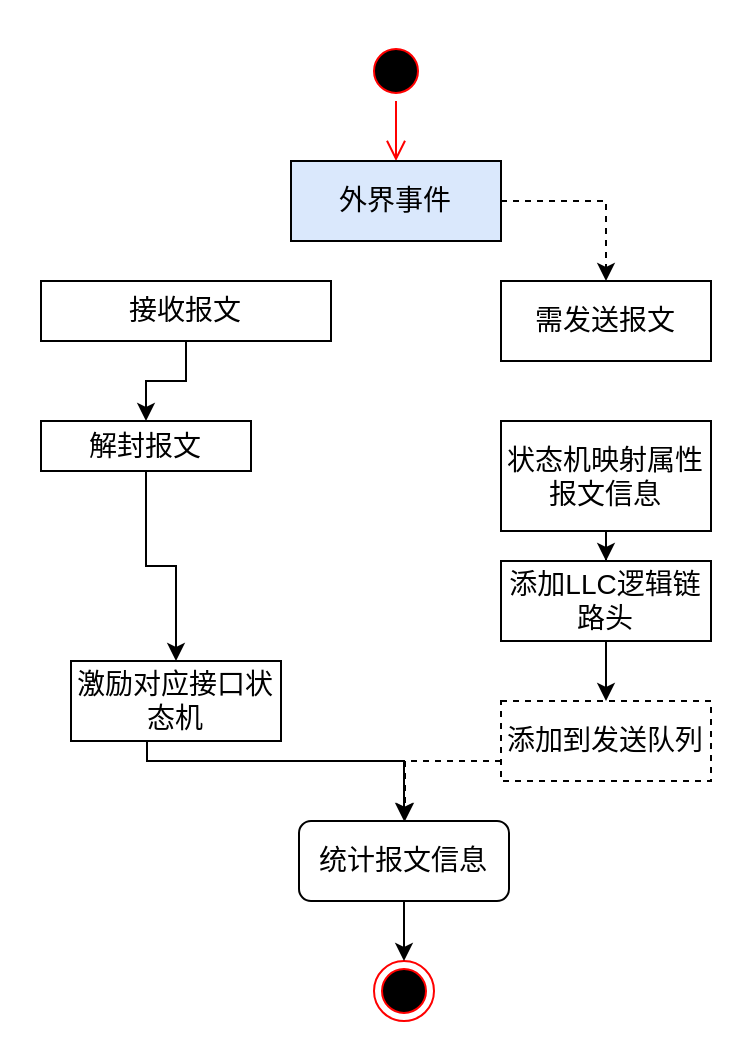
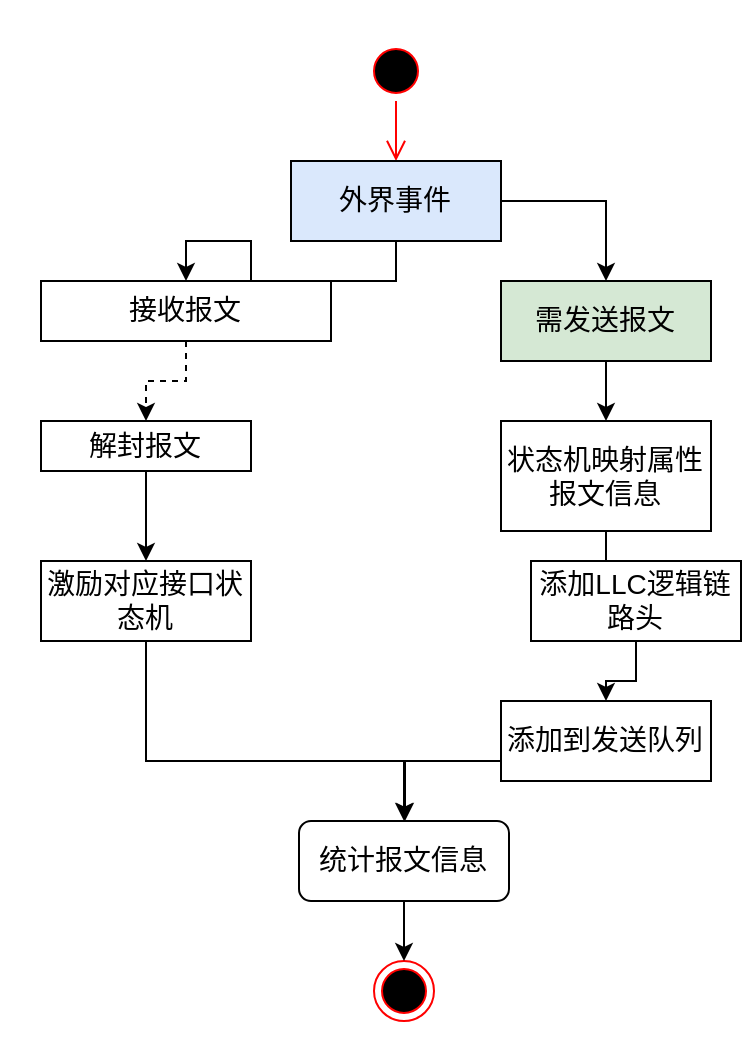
edge "外界事件" -> "需发送报文": style dashed -> solid
edge "外界事件" -> "接收报文": added
node "需发送报文": fillcolor #ffffff -> #d5e8d4
edge "接收报文" -> "解封报文": style solid -> dashed
edge "需发送报文" -> "状态机映射属性报文信息": added
node "添加LLC逻辑链路头": moved (606, 601) -> (636, 601)
node "激励对应接口状态机": moved (176, 701) -> (146, 601)
node "添加到发送队列": style dashed -> solid
edge "添加到发送队列" -> "统计报文信息": style dashed -> solid
